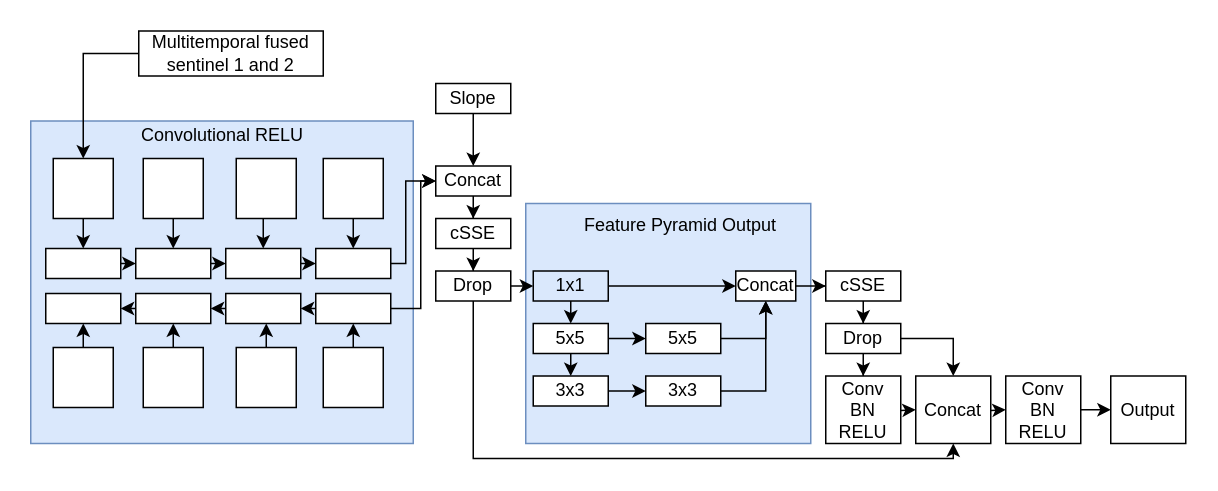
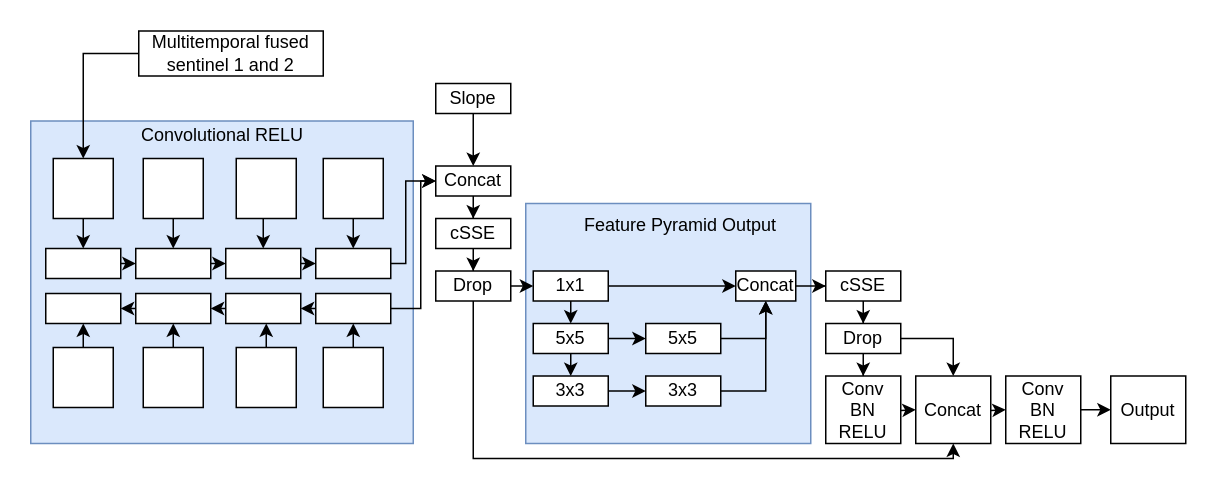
node "1x1": fillcolor #dae8fc -> #ffffff
